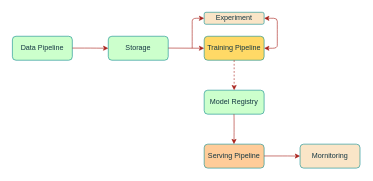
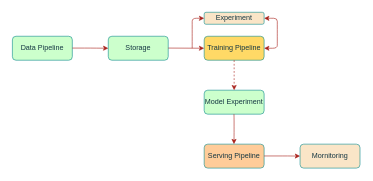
node "Model Registry": label "Model Registry" -> "Model Experiment"
